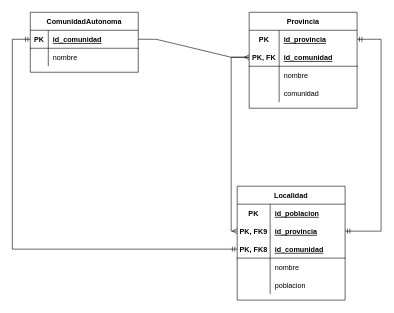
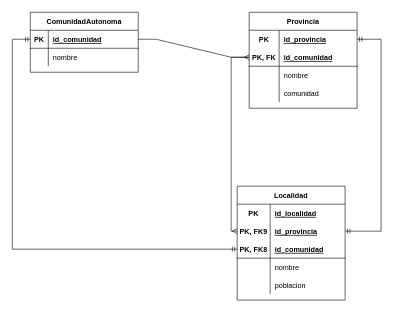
node "id_poblacion": label "id_poblacion" -> "id_localidad"
